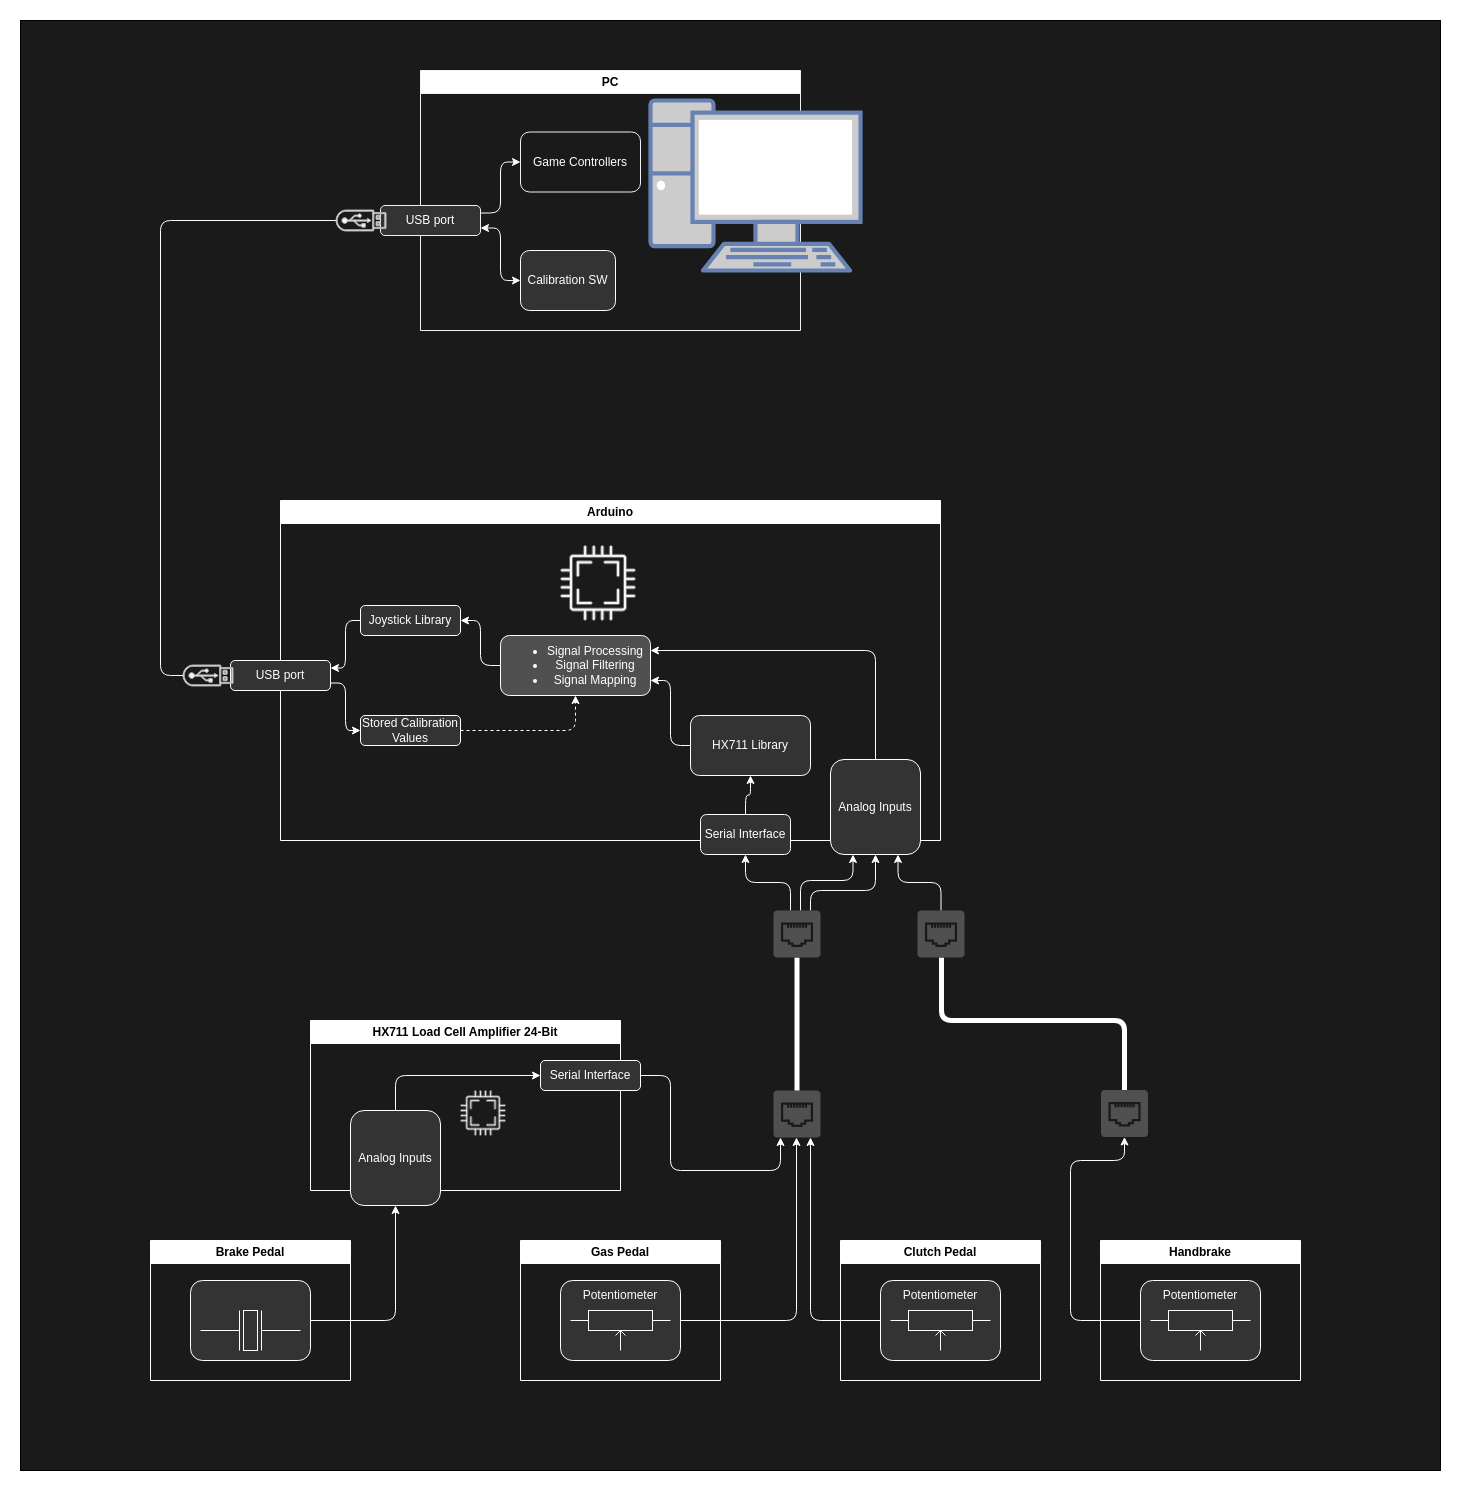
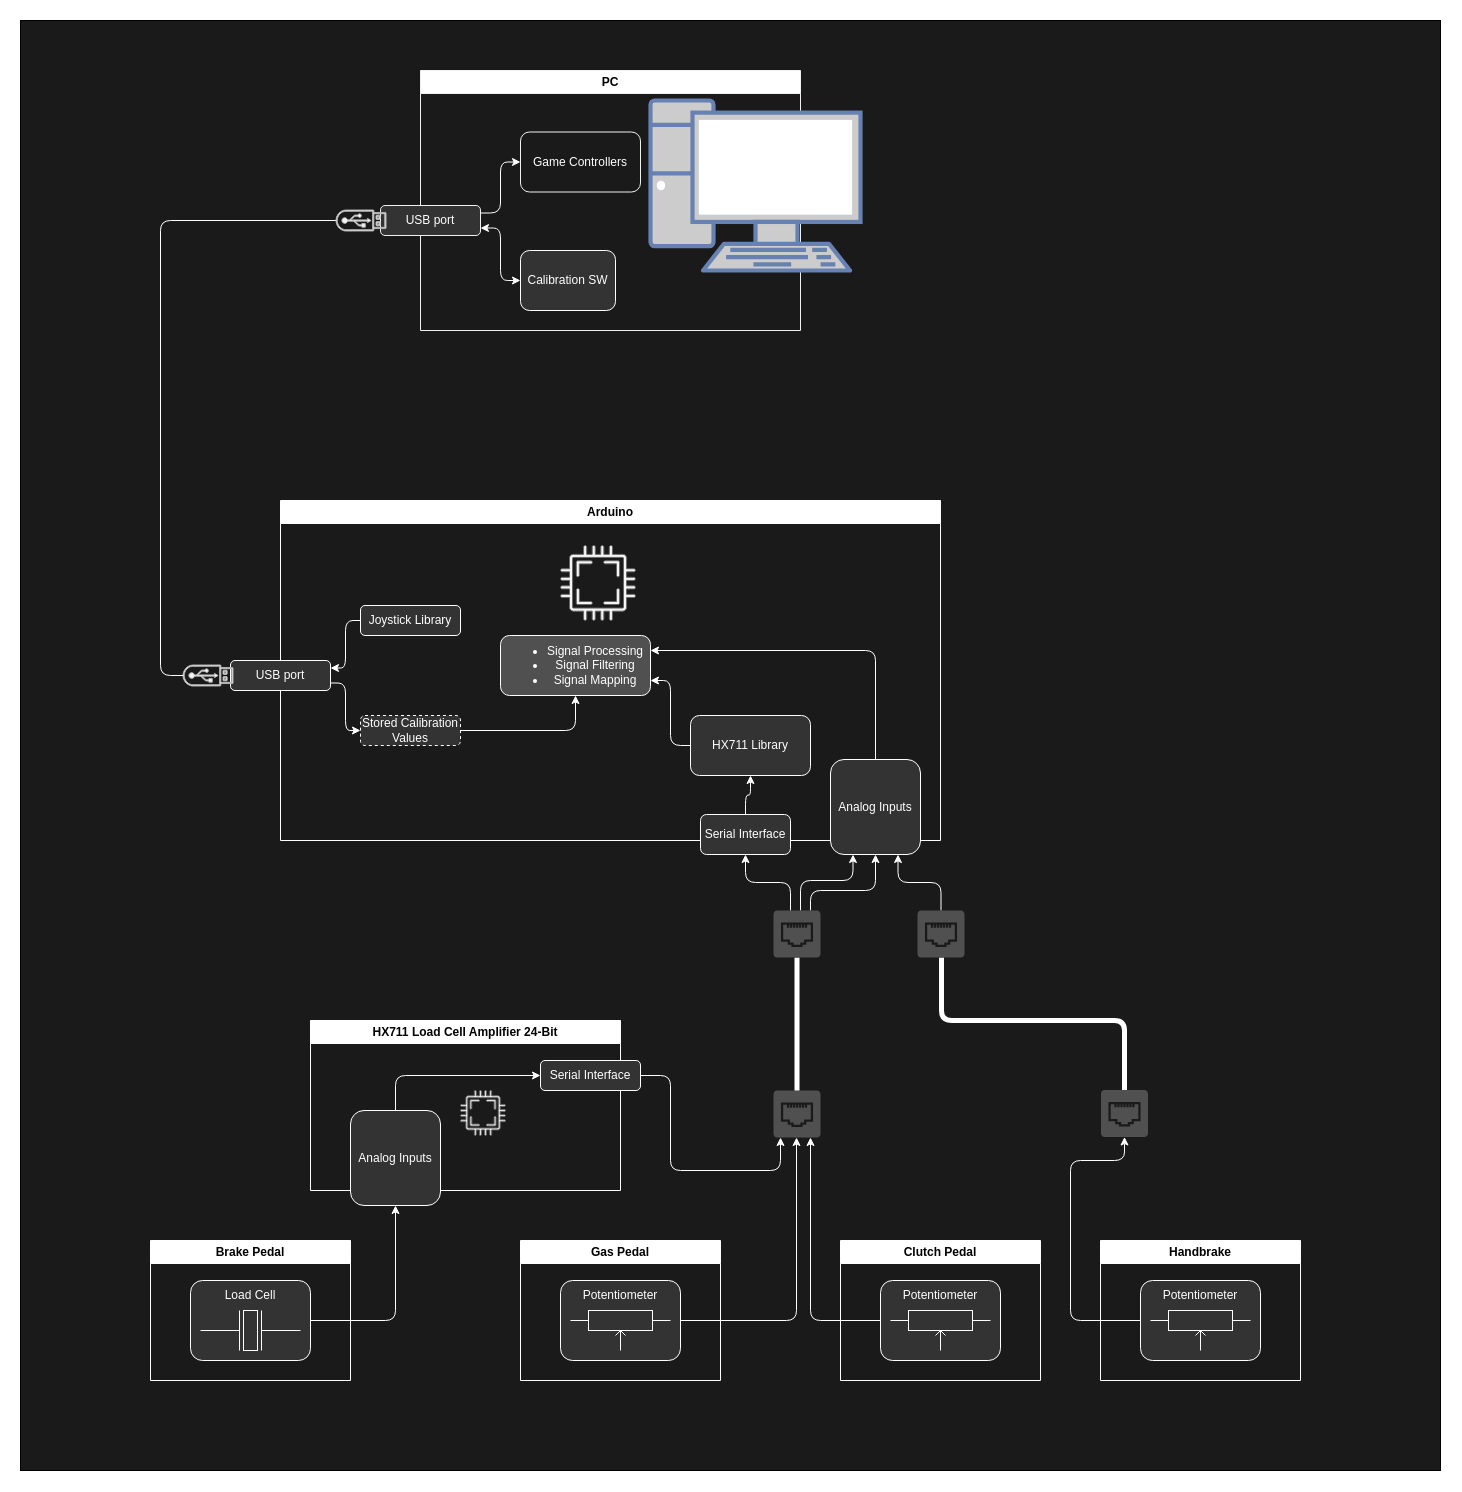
edge "Signal Processing Signal Filtering Signal Mapping" -> "Joystick Library": removed
node "Stored Calibration Values": style solid -> dashed
edge "Stored Calibration Values" -> "Signal Processing Signal Filtering Signal Mapping": style dashed -> solid
node "Load Cell": added
